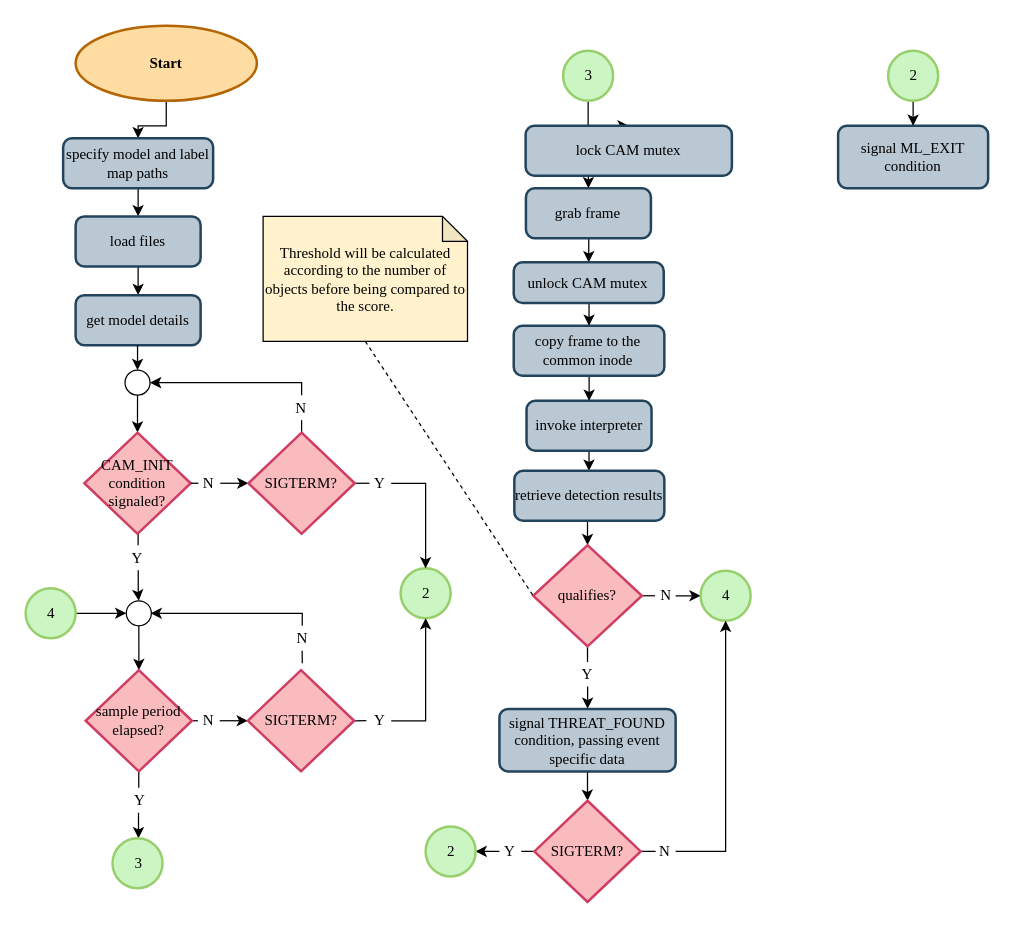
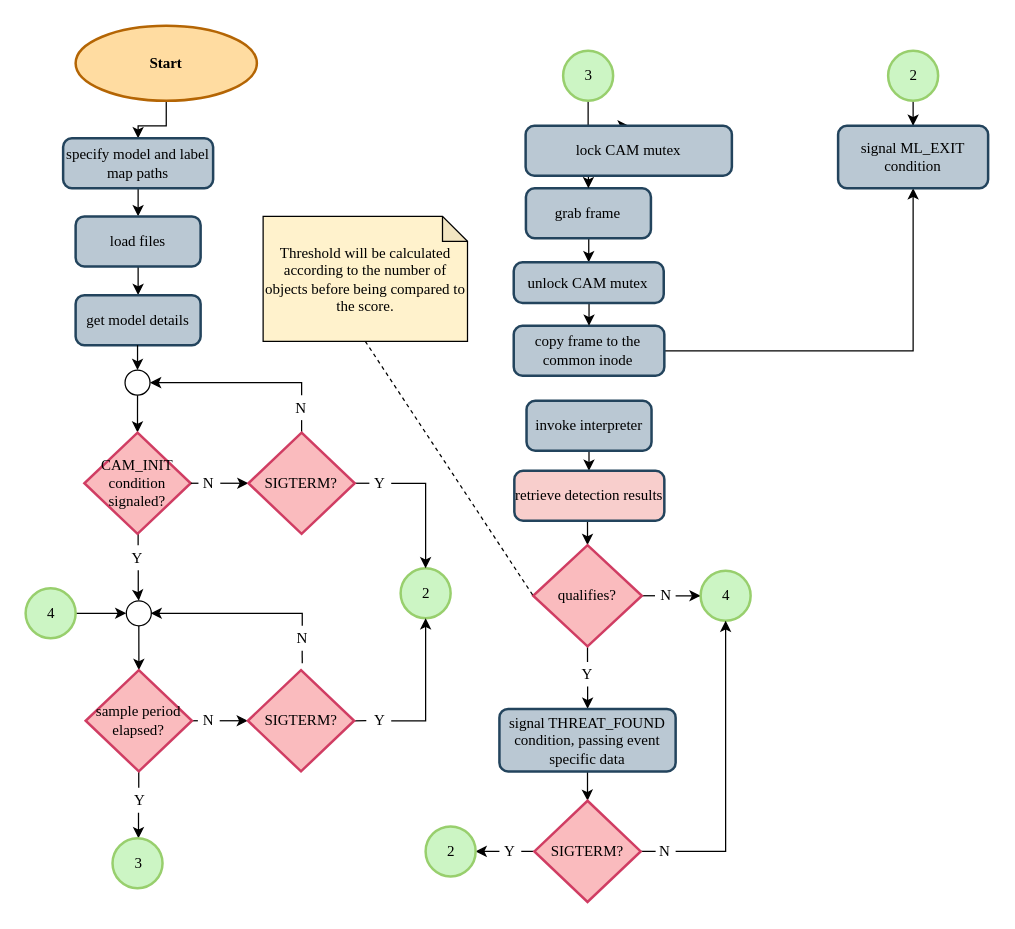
edge "copy frame to the common inode" -> "invoke interpreter": now "copy frame to the common inode" -> "signal ML_EXIT condition"
node "retrieve detection results": fillcolor #bac8d3 -> #f8cecc
